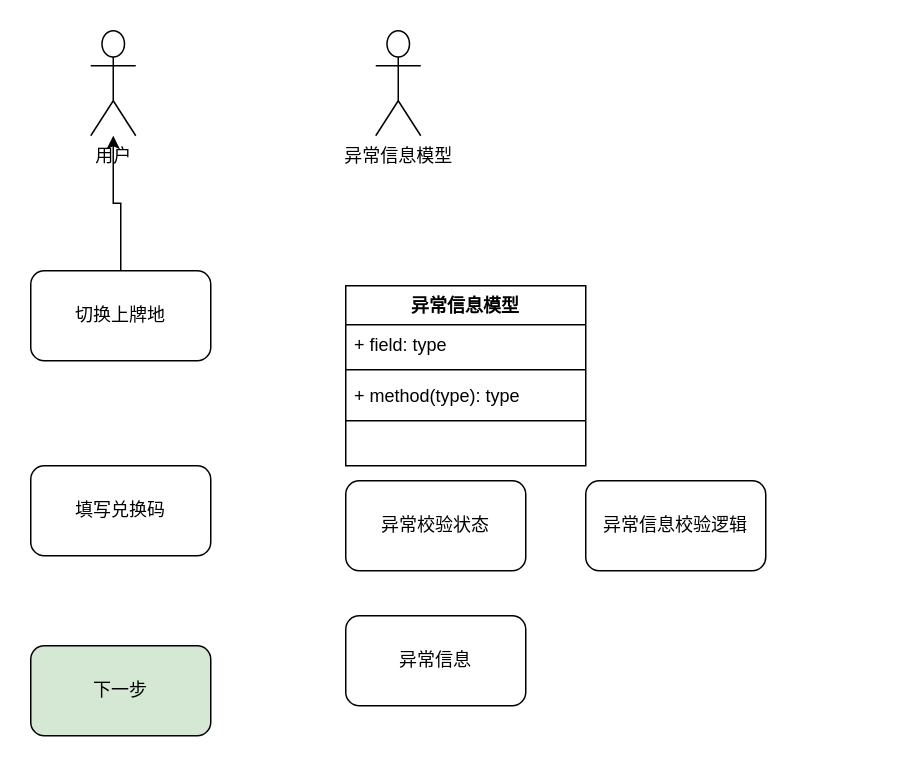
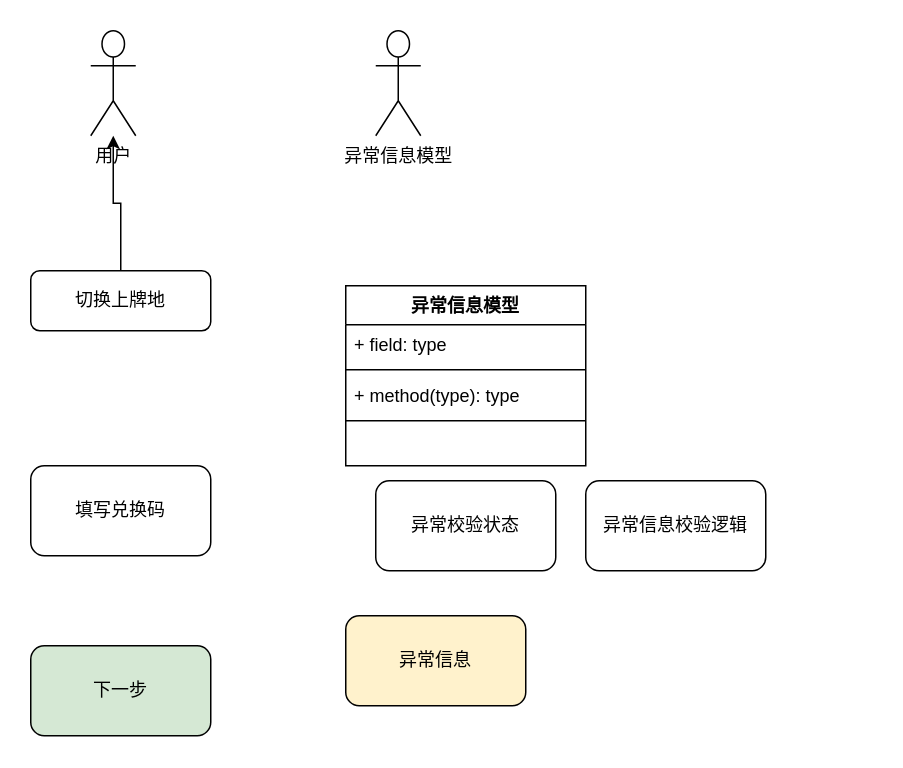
node "切换上牌地": size 180x90 -> 180x60
node "异常校验状态": moved (436, 526) -> (466, 526)
node "异常信息": fillcolor #ffffff -> #fff2cc
